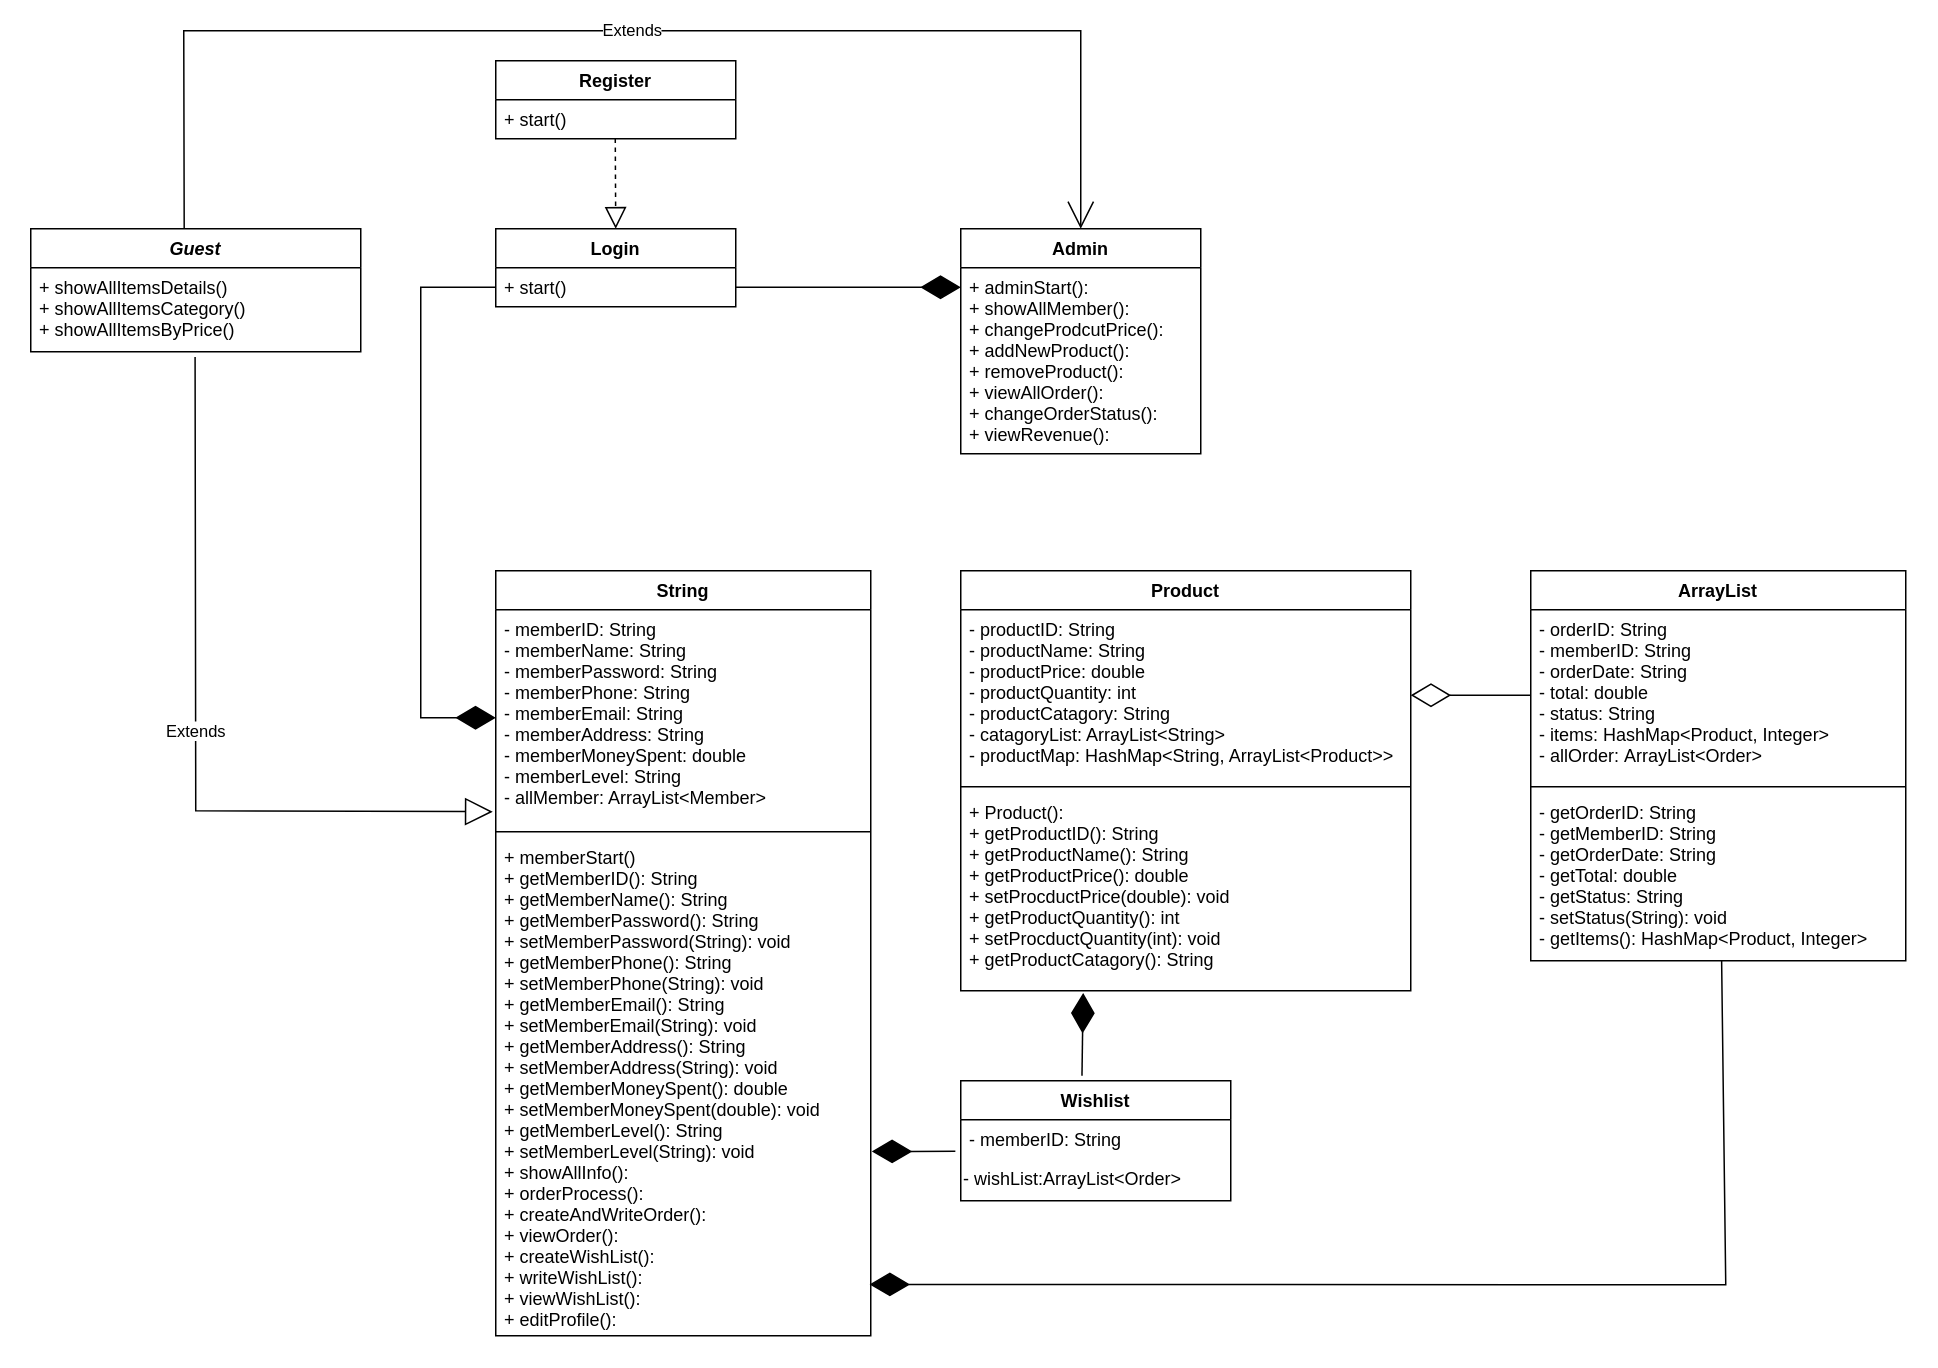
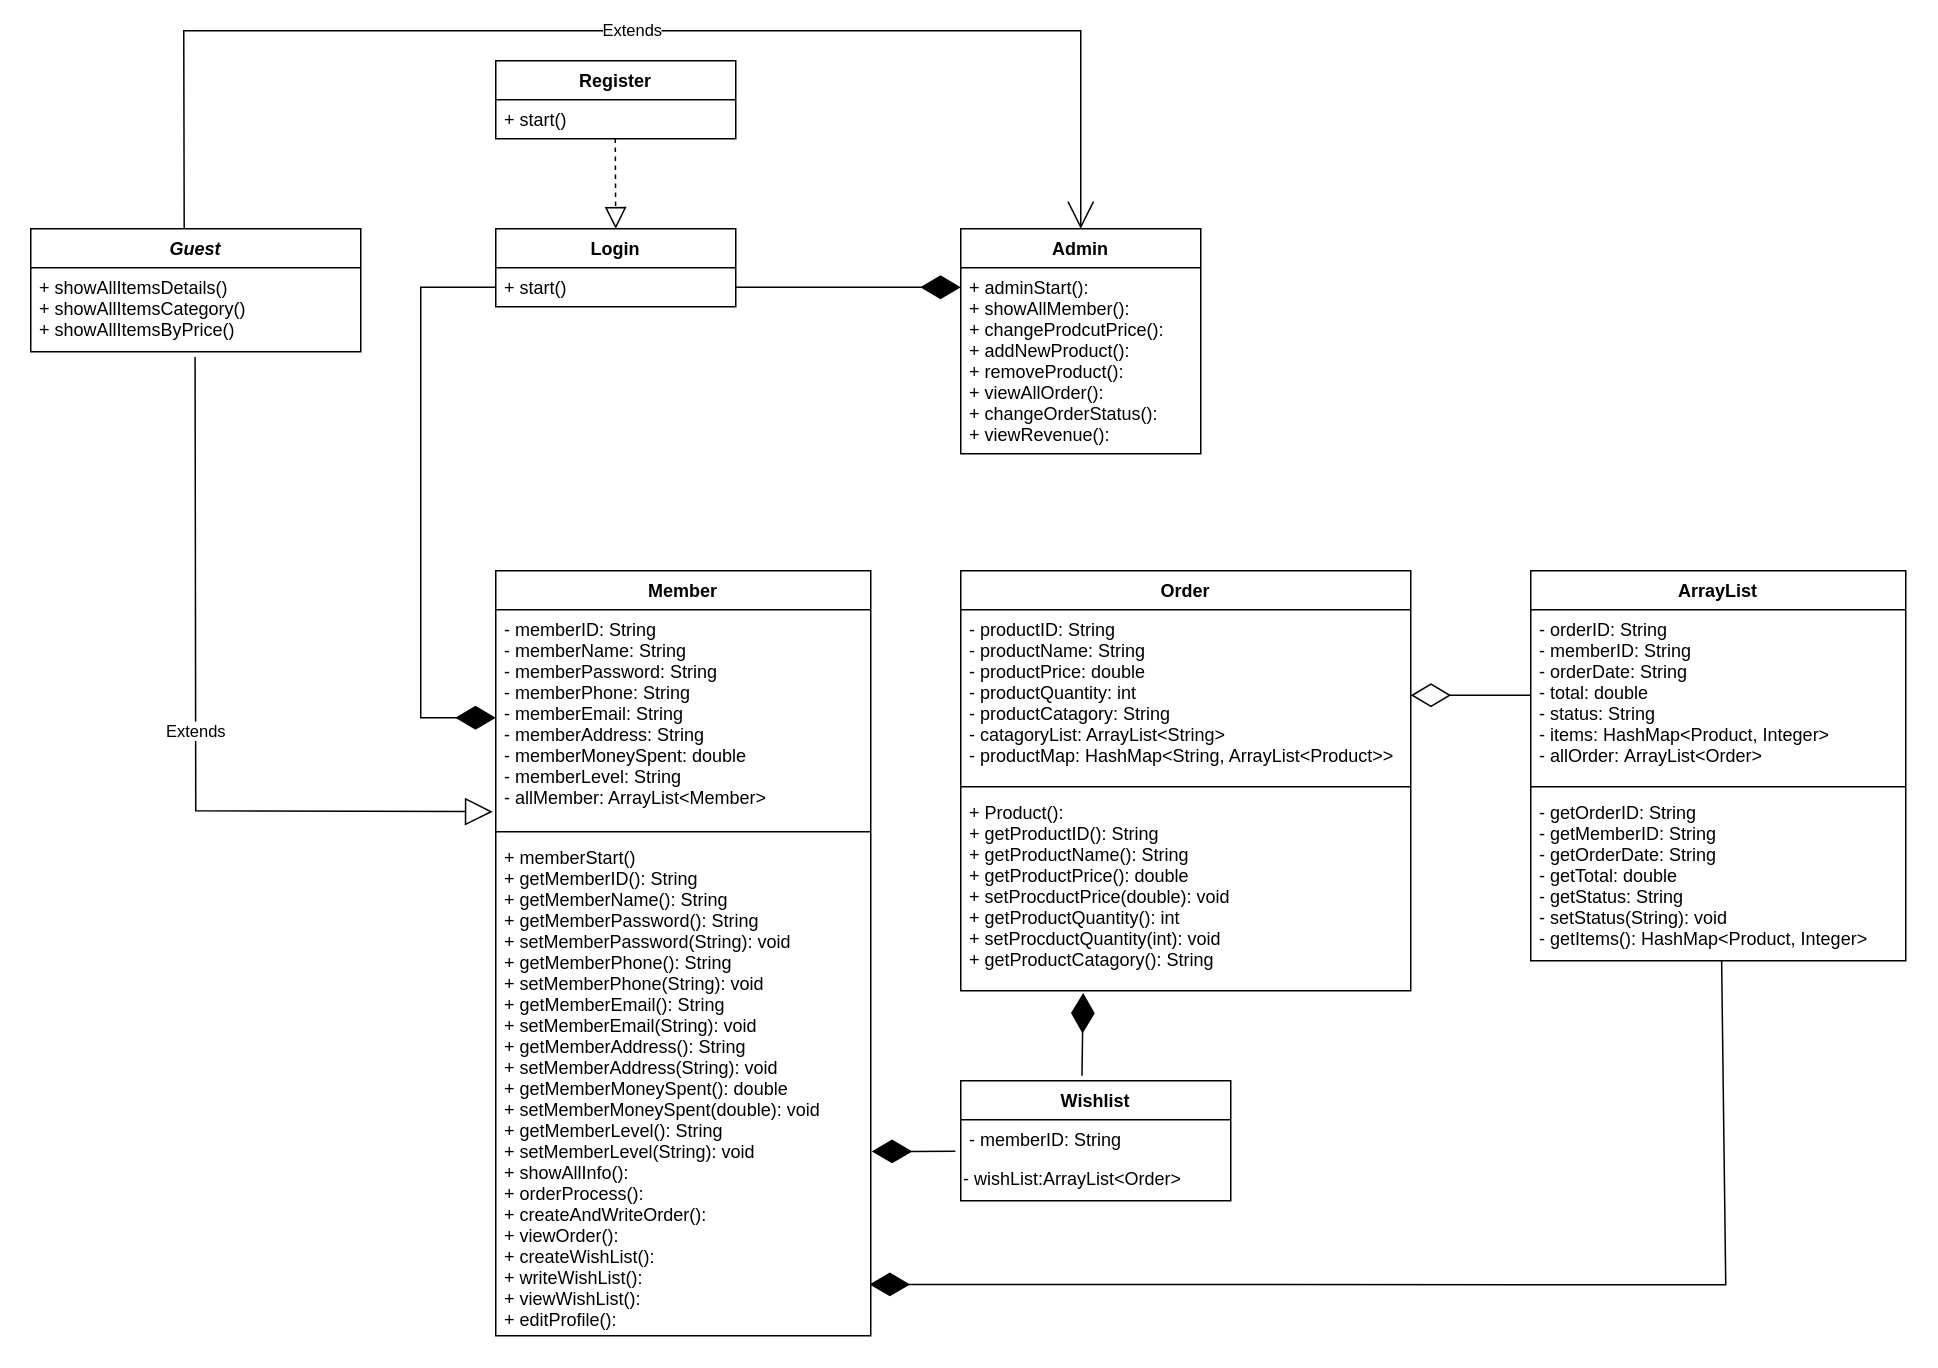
node "String": label "String" -> "Member"
node "Product": label "Product" -> "Order"
